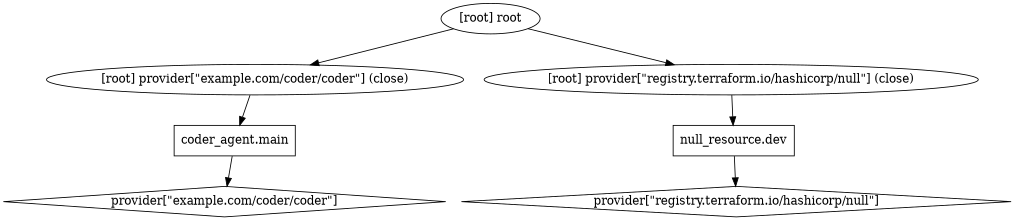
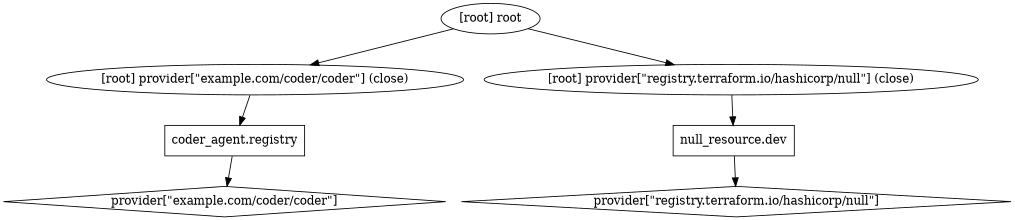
node "coder_agent.main": label "coder_agent.main" -> "coder_agent.registry"
